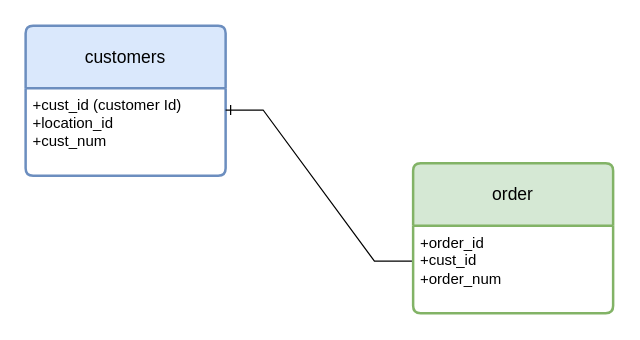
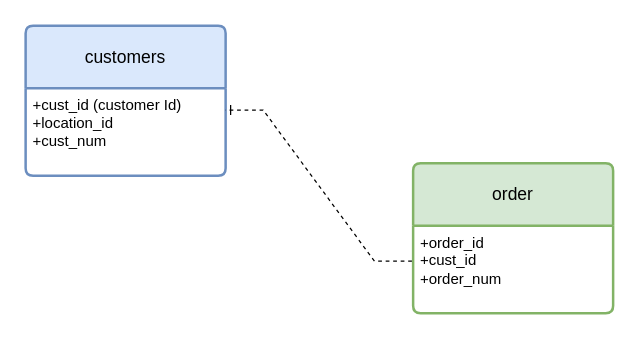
edge "+order_id +cust_id +order_num" -> "+cust_id (customer Id) +location_id +cust_num": style solid -> dashed
